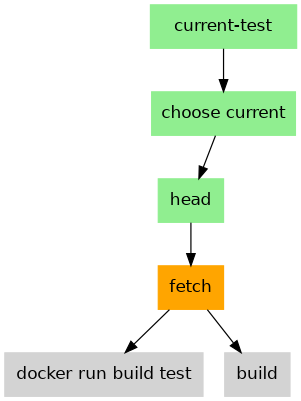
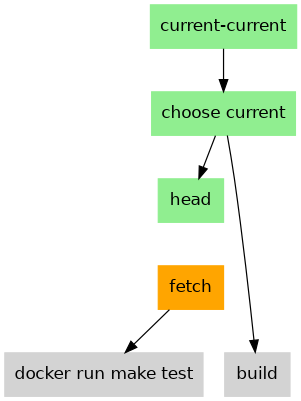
node "current-test": label "current-test" -> "current-current"
edge "head" -> "fetch": removed
edge "fetch" -> "build": now "choose current" -> "build"
node "docker run build test": label "docker run build test" -> "docker run make test"
